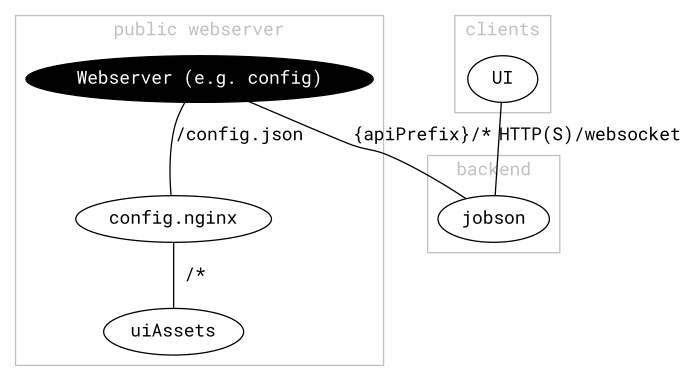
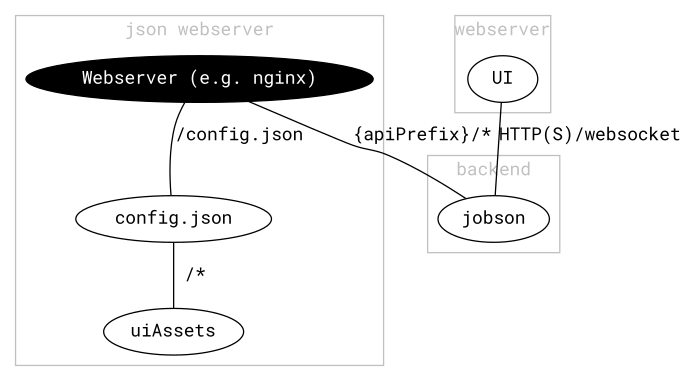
cluster "public webserver": label "public webserver" -> "json webserver"
cluster "clients": label "clients" -> "webserver"
node "Webserver (e.g. config)": label "Webserver (e.g. config)" -> "Webserver (e.g. nginx)"
node "config.nginx": label "config.nginx" -> "config.json"
